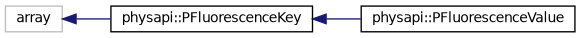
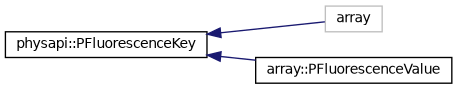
edge "physapi::PFluorescenceKey" -> "array": reversed
node "physapi::PFluorescenceValue": label "physapi::PFluorescenceValue" -> "array::PFluorescenceValue"
